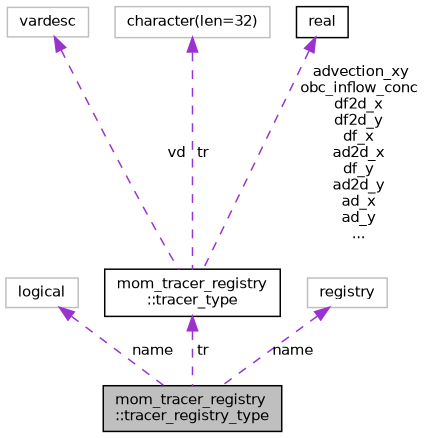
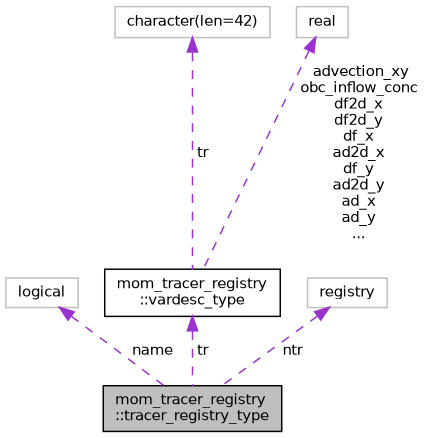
node "vardesc": removed
node "character(len=32)": label "character(len=32)" -> "character(len=42)"
node "real": color black -> grey75
node "mom_tracer_registry ::tracer_type": label "mom_tracer_registry ::tracer_type" -> "mom_tracer_registry ::vardesc_type"
edge "mom_tracer_registry ::tracer_registry_type" -> "registry": label " name" -> " ntr"
